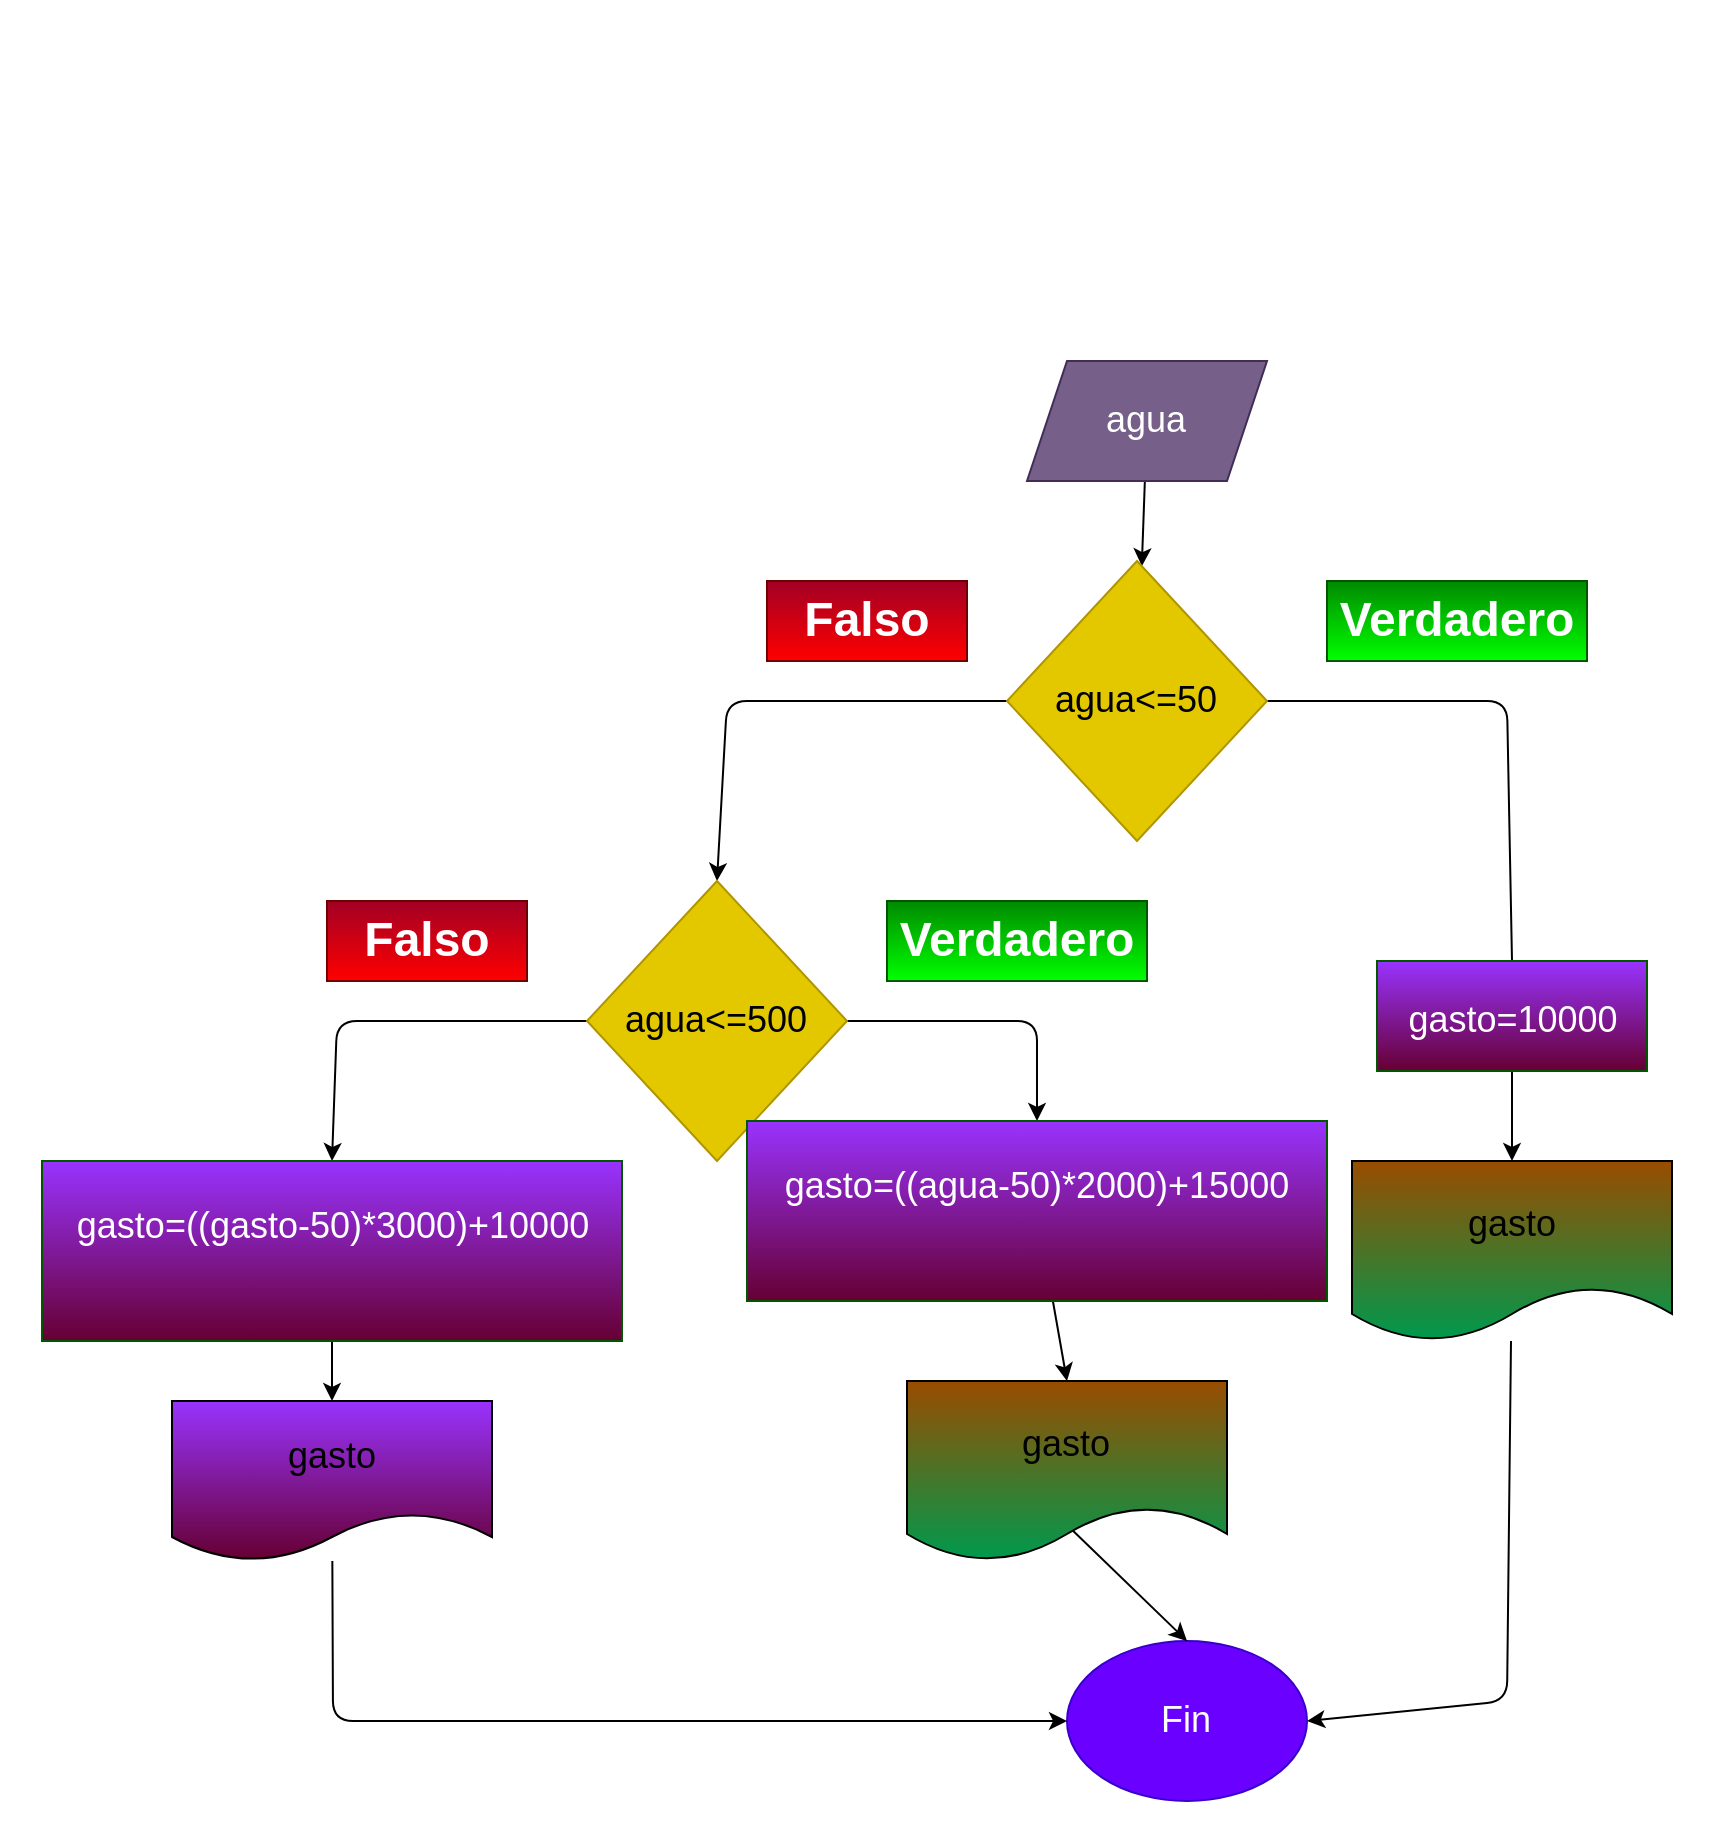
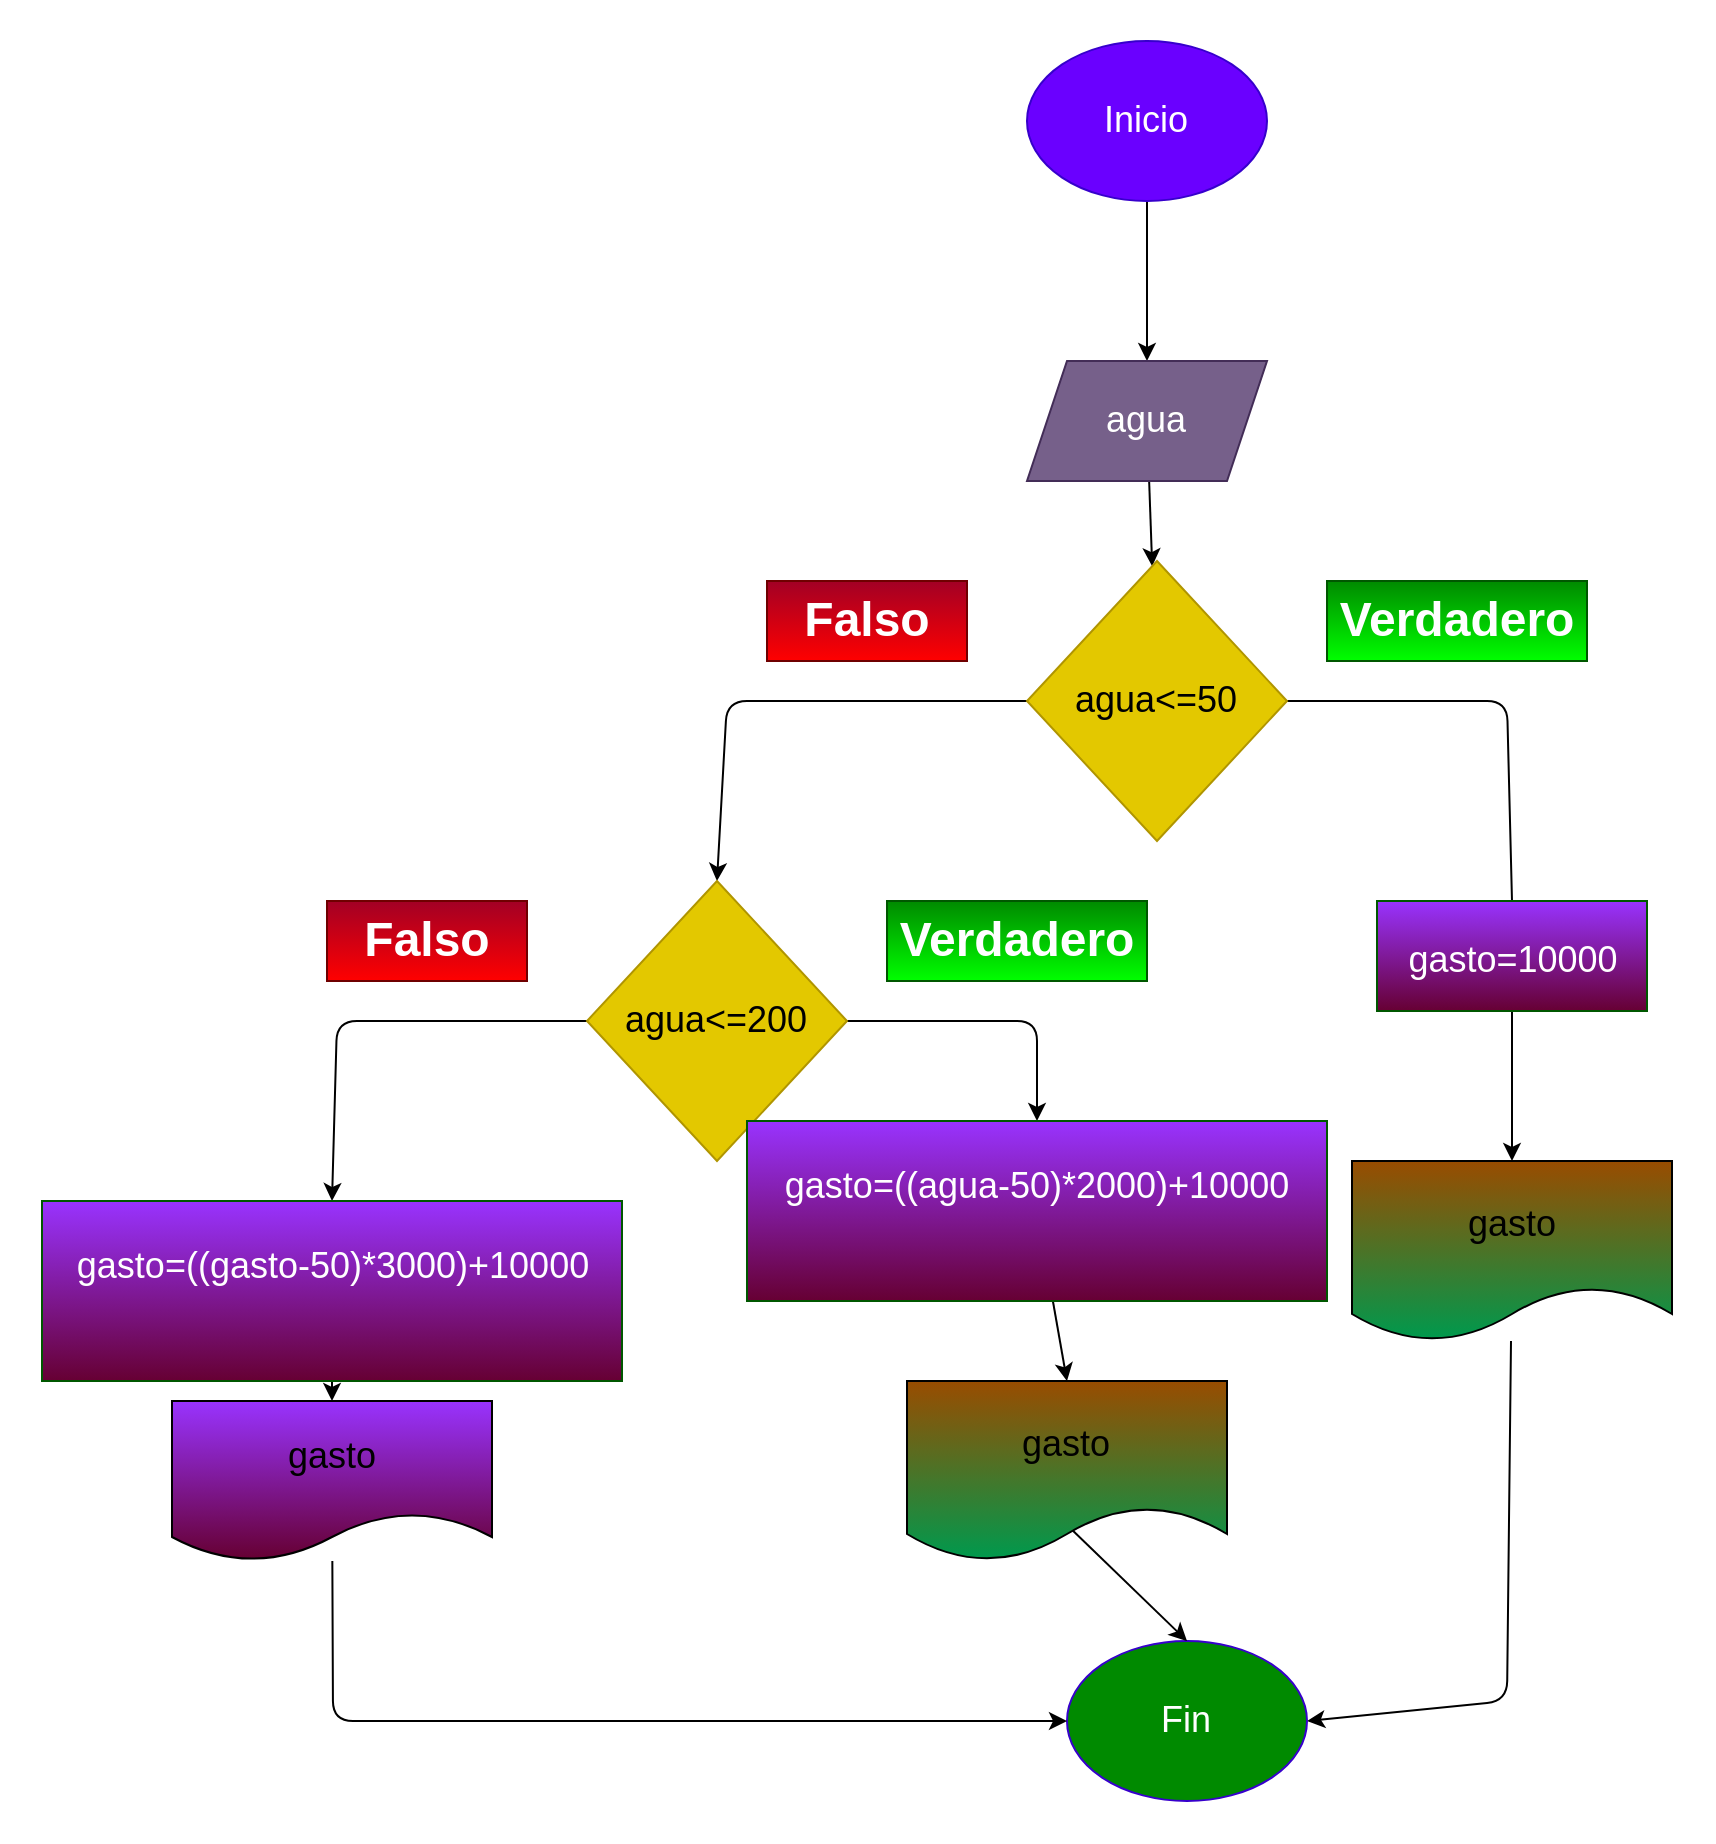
node "Inicio": added
edge "Inicio" -> "agua": added
node "agua<=50": moved (1137, 701) -> (1157, 701)
node "gasto=10000": moved (1512, 1016) -> (1512, 956)
node "agua<=500": label "agua<=500" -> "agua<=200"
node "gasto=((agua-50)*2000)+15000": label "gasto=((agua-50)*2000)+15000" -> "gasto=((agua-50)*2000)+10000"
node "gasto=((gasto-50)*3000)+10000": moved (332, 1251) -> (332, 1291)
node "Fin": fillcolor #6a00ff -> #008a00
